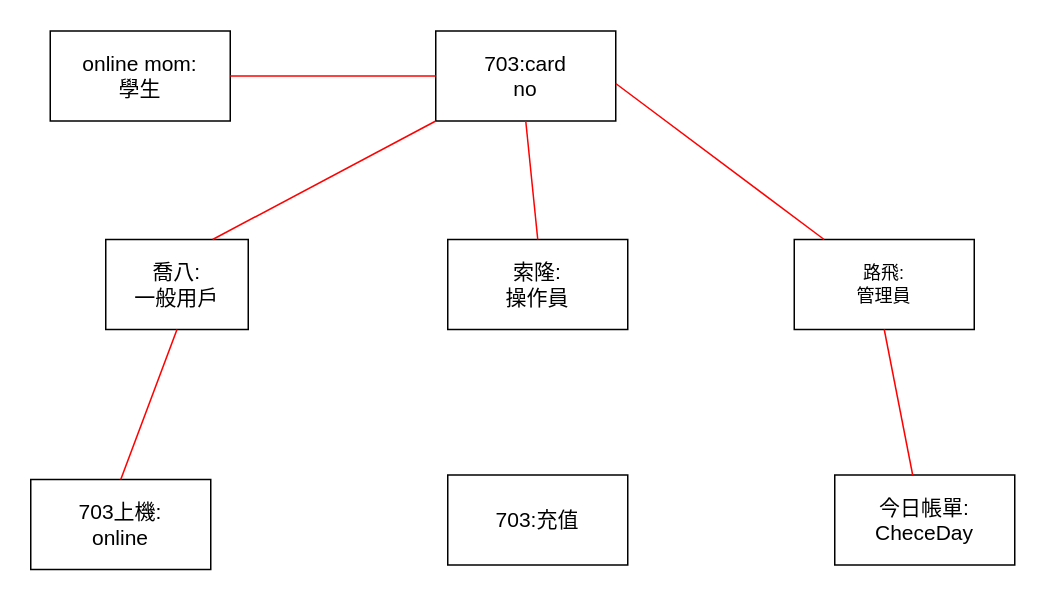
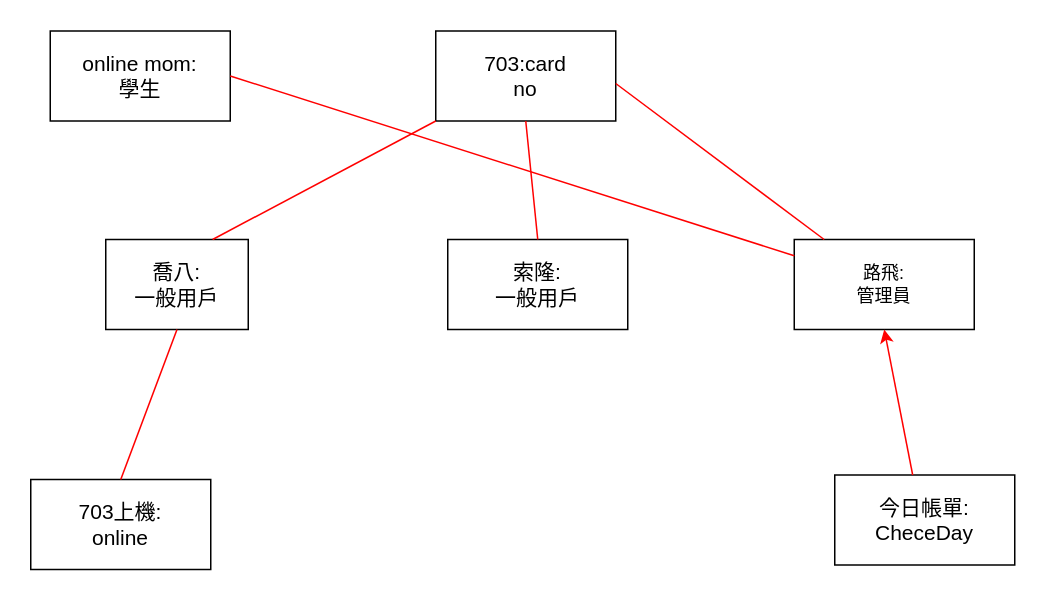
edge "online mom: 學生" -- "703:card no": now "online mom: 學生" -- "路飛: 管理員"
node "索隆: 操作員": label "索隆: 操作員" -> "索隆: 一般用戶"
edge "路飛: 管理員" -- "今日帳單: CheceDay": arrowhead none -> classic
node "703:充值": removed
